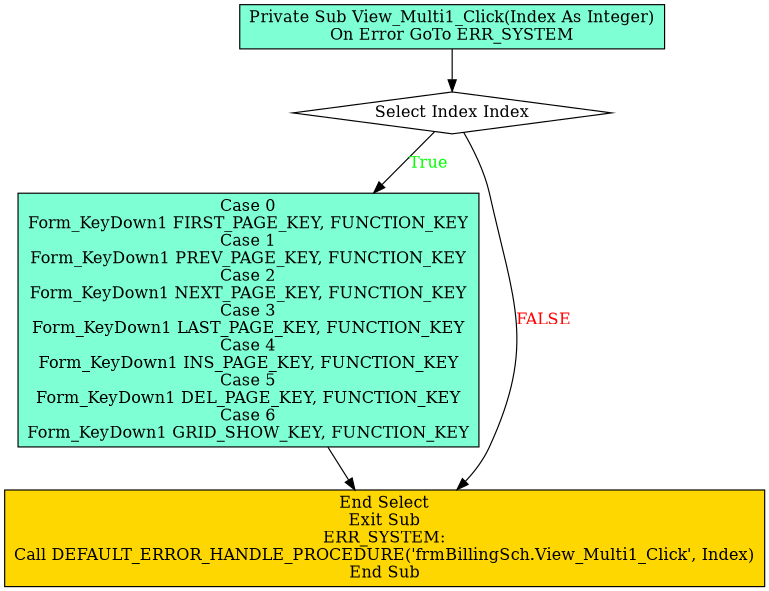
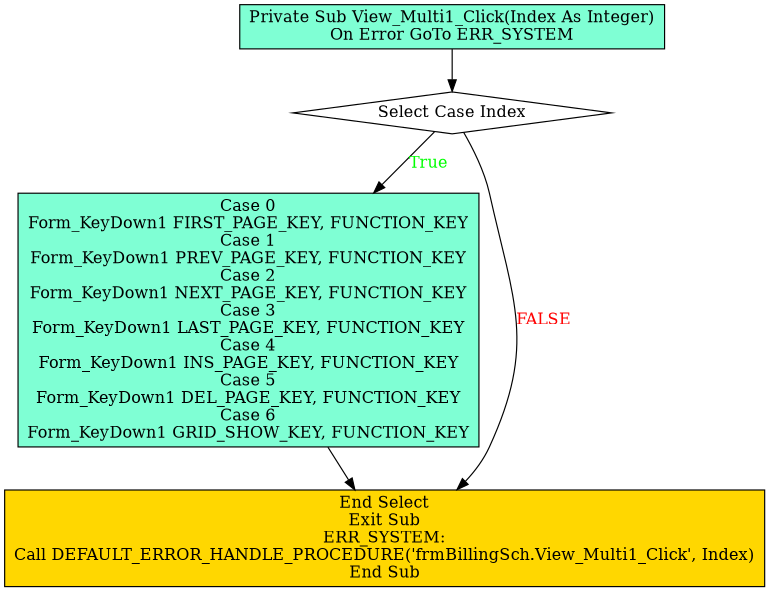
node "Select Index Index": label "Select Index Index" -> "Select Case Index"
